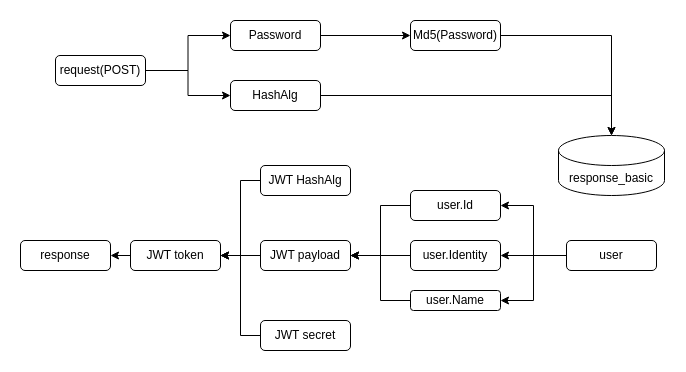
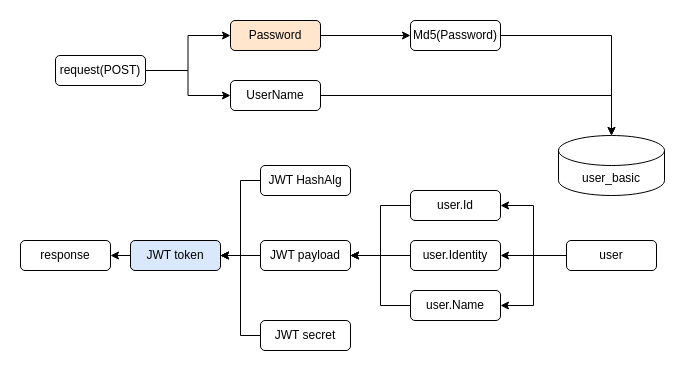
node "Password": fillcolor #ffffff -> #ffe6cc
node "HashAlg": label "HashAlg" -> "UserName"
node "response_basic": label "response_basic" -> "user_basic"
node "JWT token": fillcolor #ffffff -> #dae8fc
node "user.Name": size 90x20 -> 90x30
